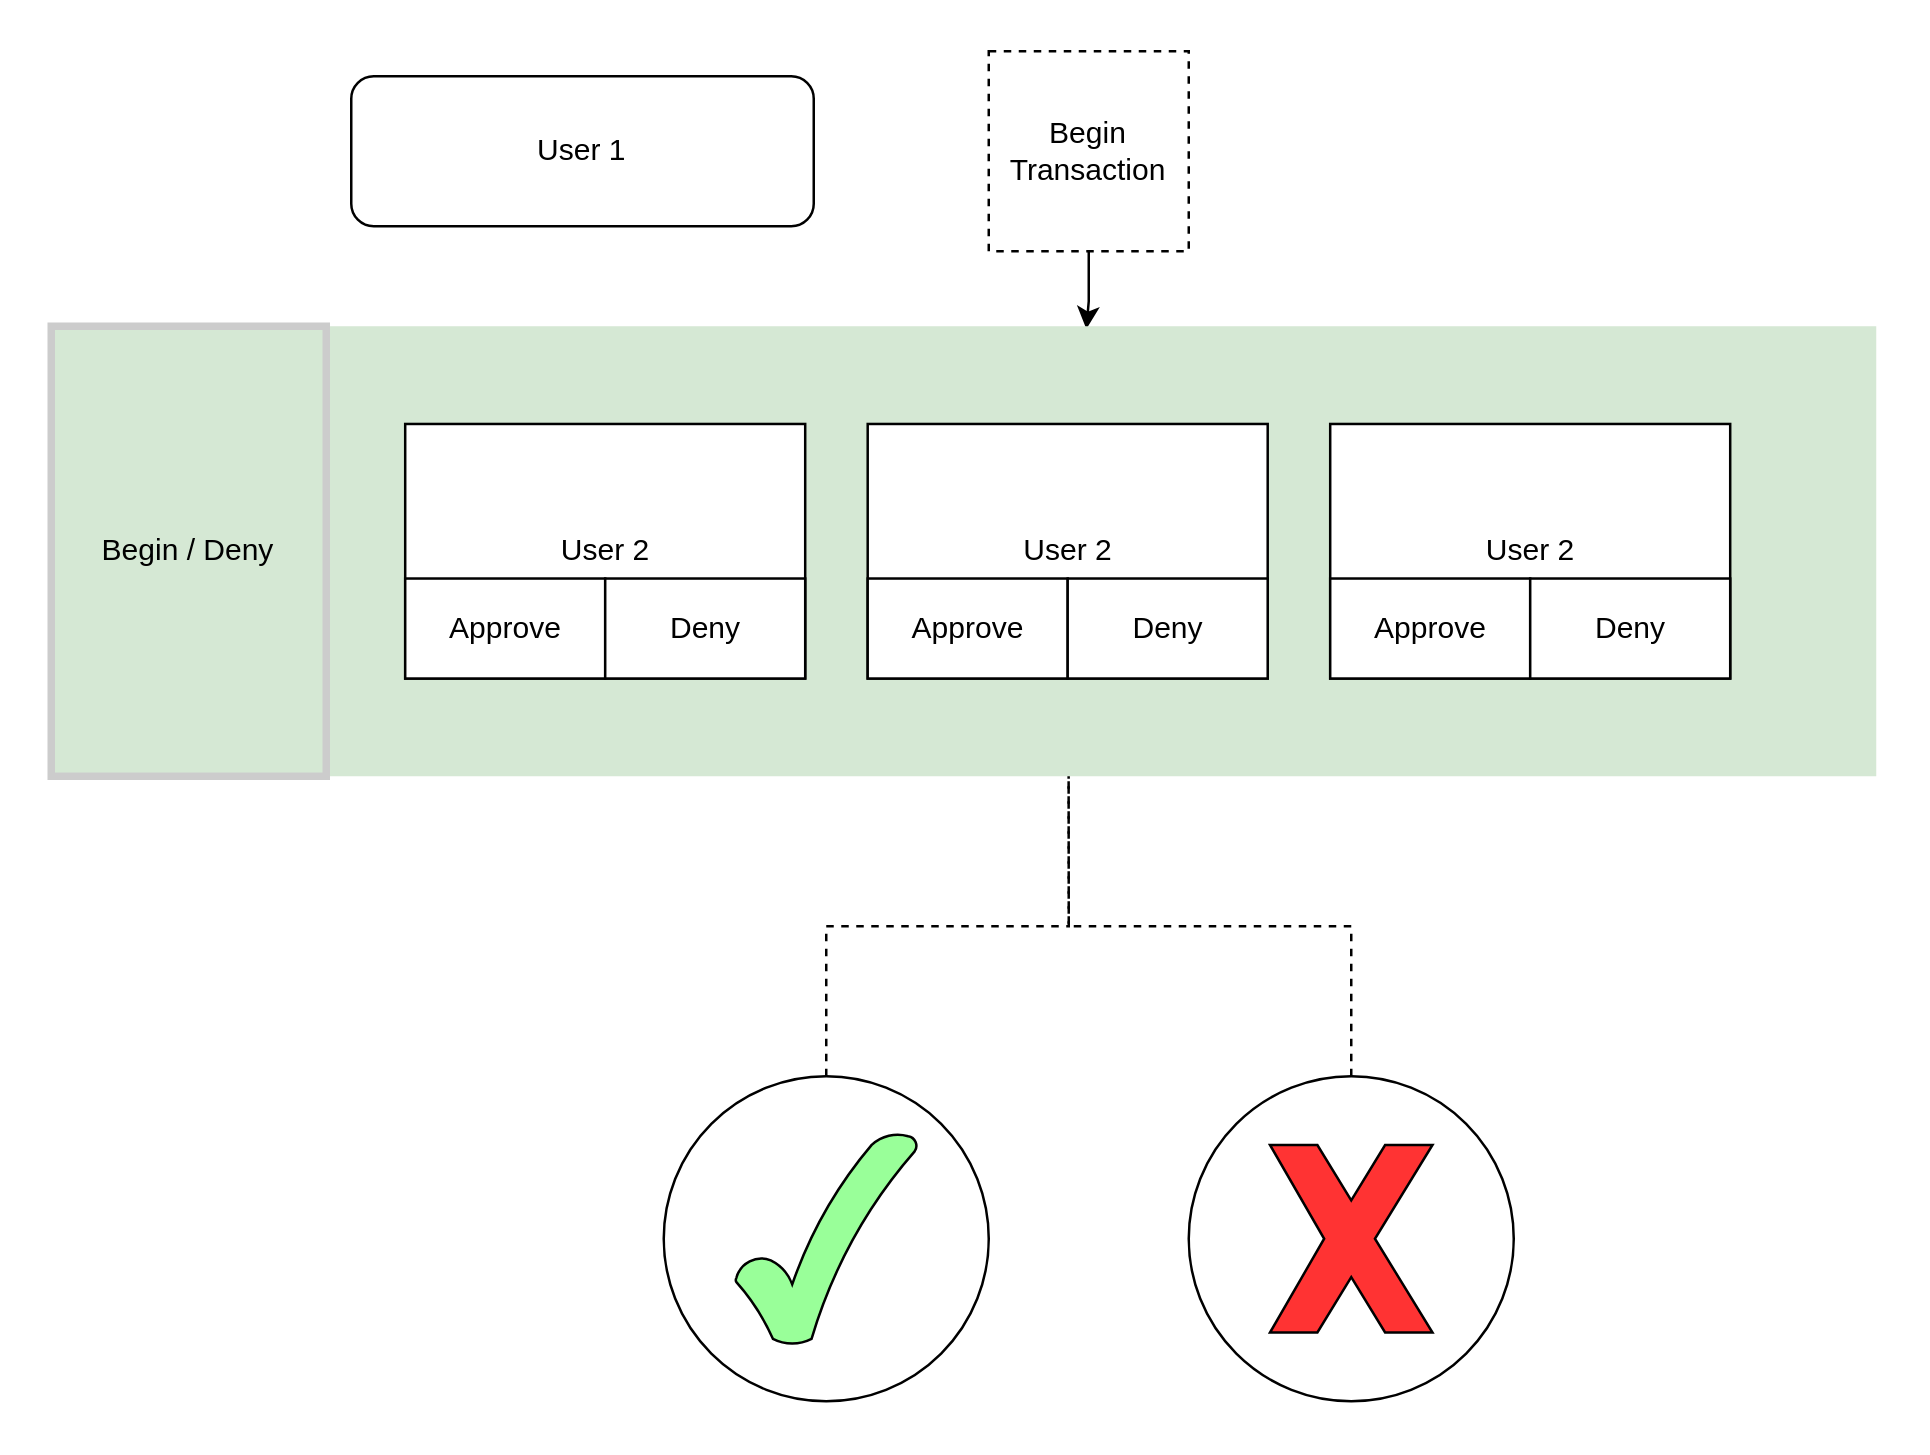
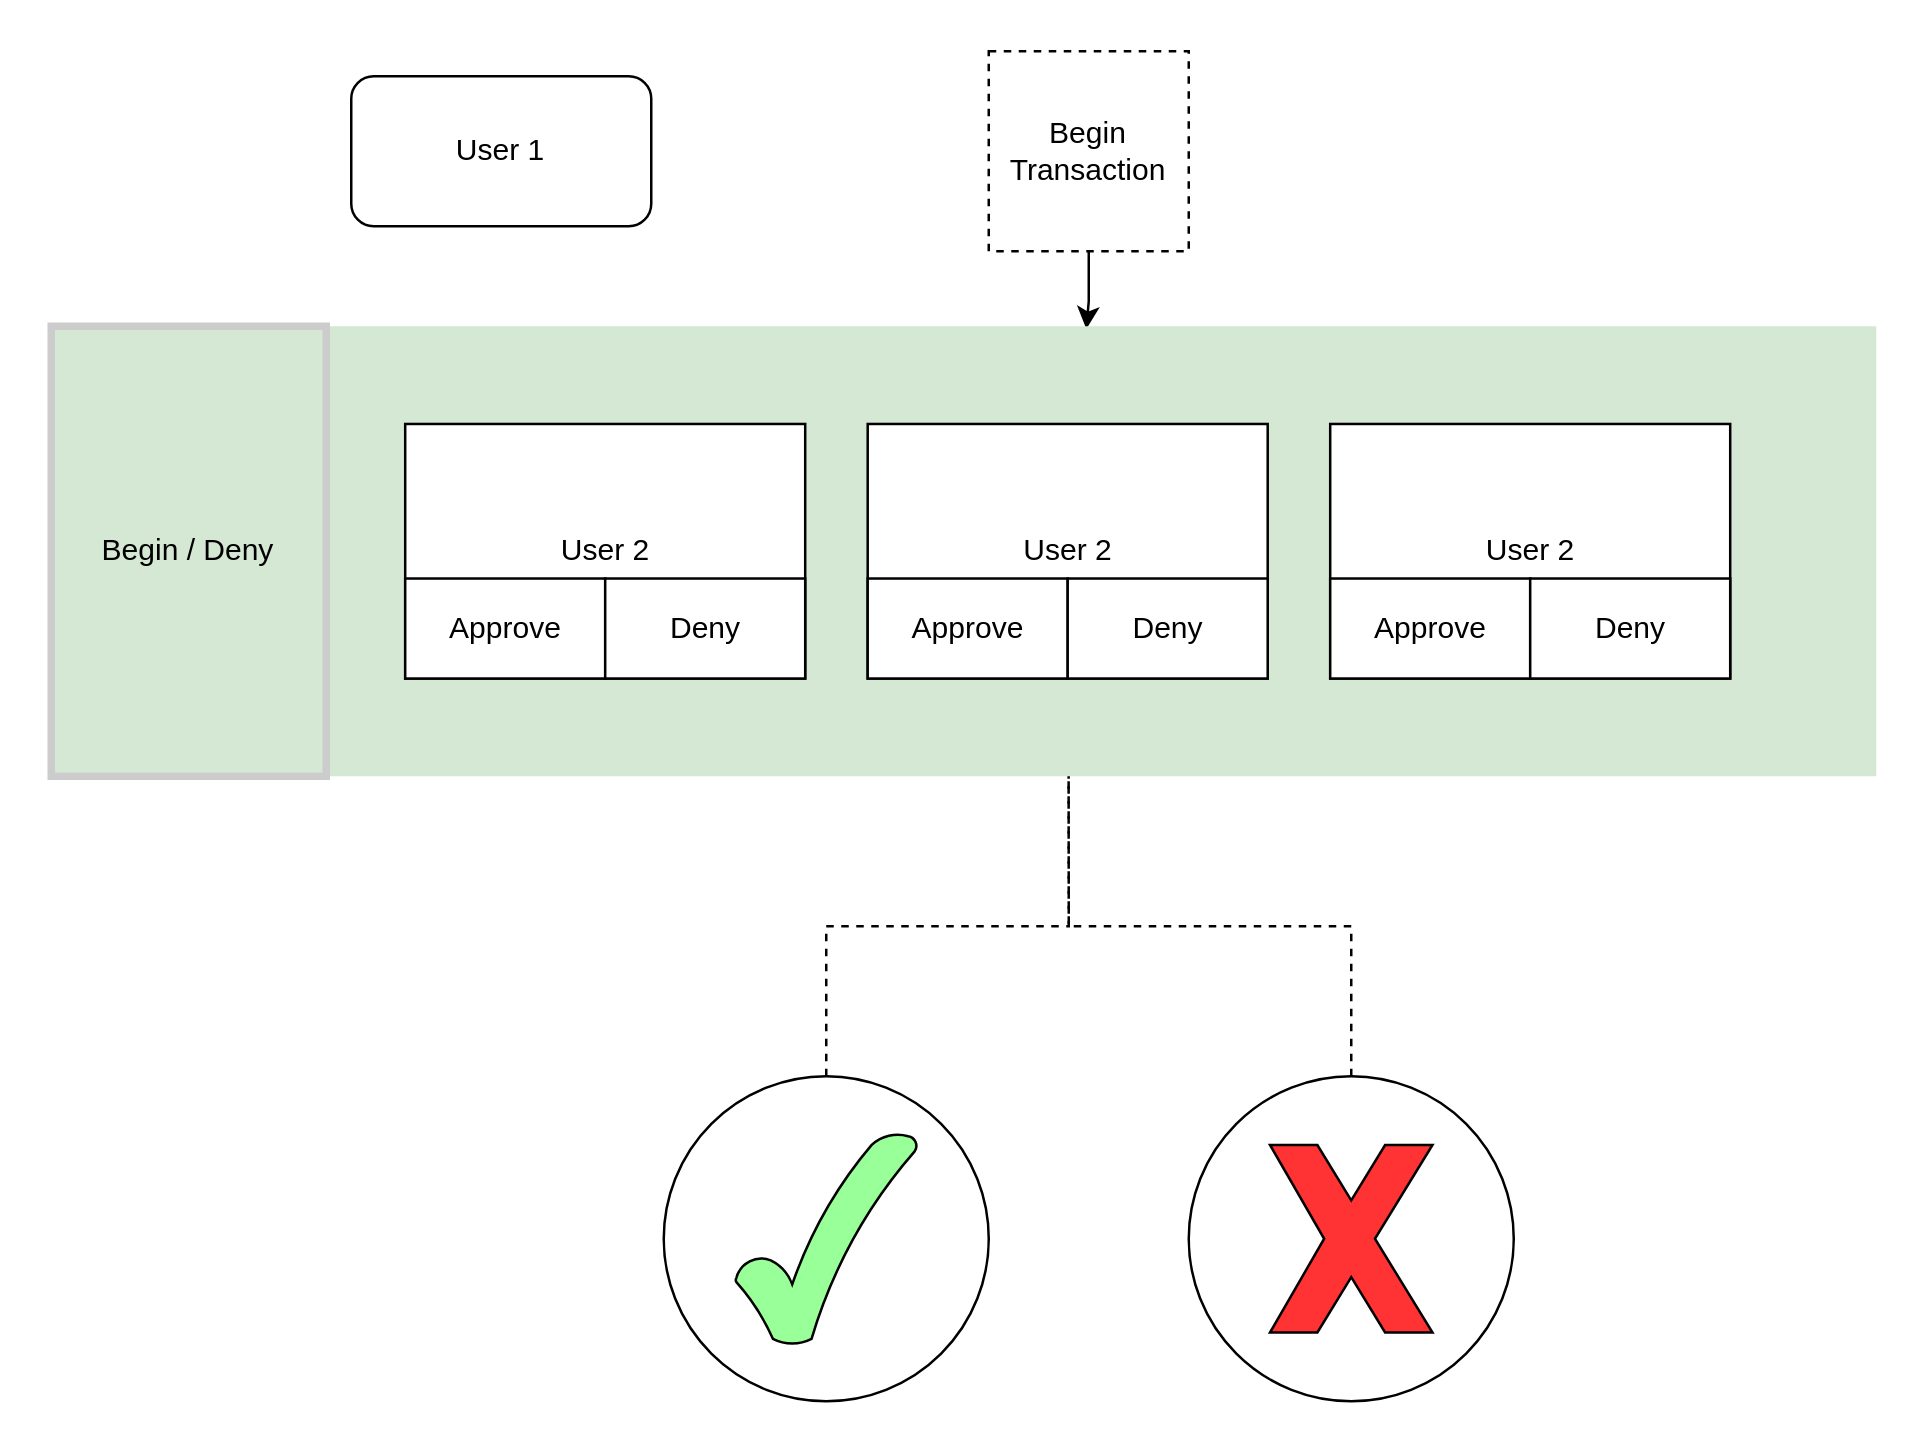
node "User 1": size 463x150 -> 300x150
